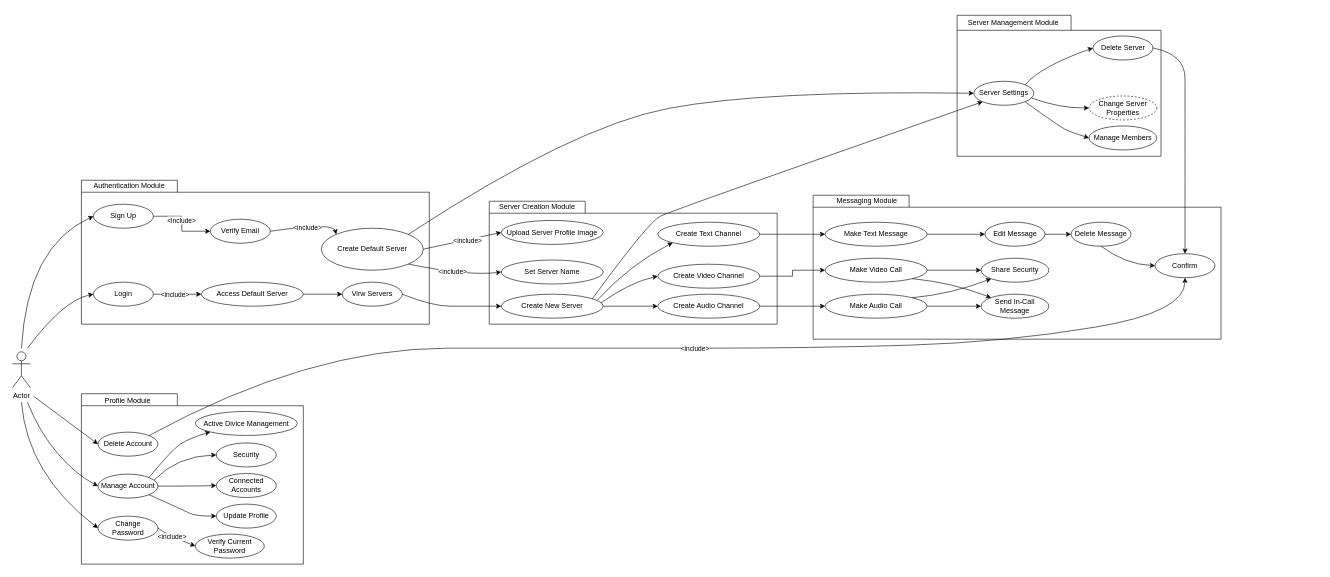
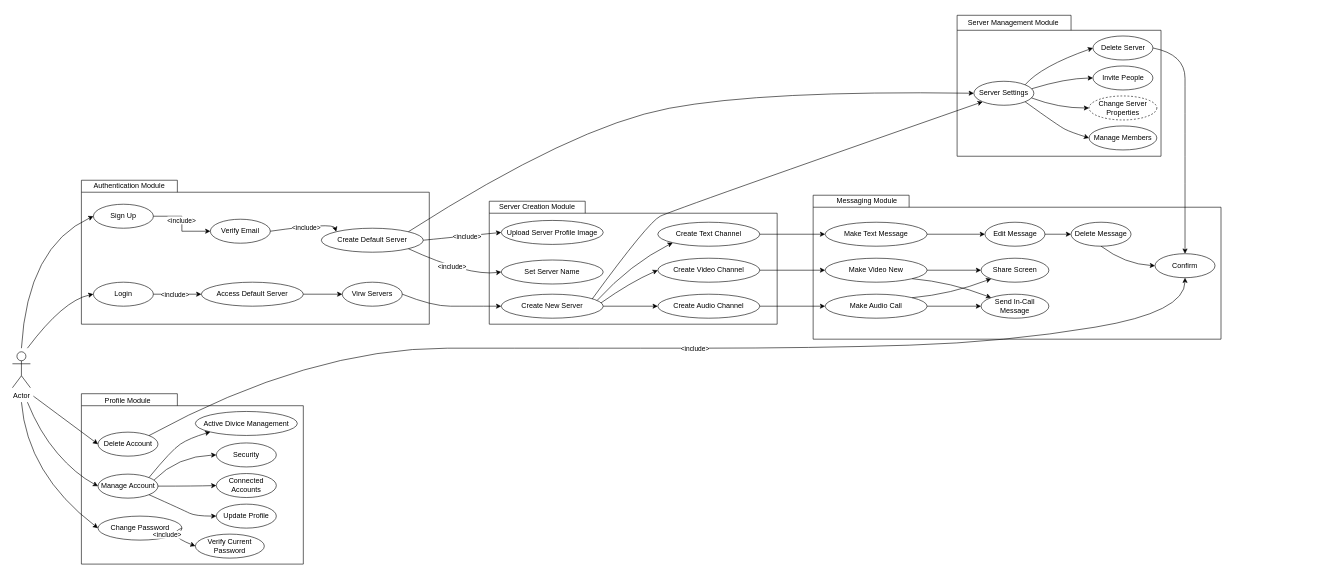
node "Invite People": added
edge "Server Settings" -> "Invite People": added
node "Create Default Server": size 102x42 -> 102x24
node "Make Video Call": label "Make Video Call" -> "Make Video New"
node "Share Security": label "Share Security" -> "Share Screen"
node "Create Video Channel": moved (709, 276) -> (709, 270)
node "Change Password": size 60x24 -> 84x24
